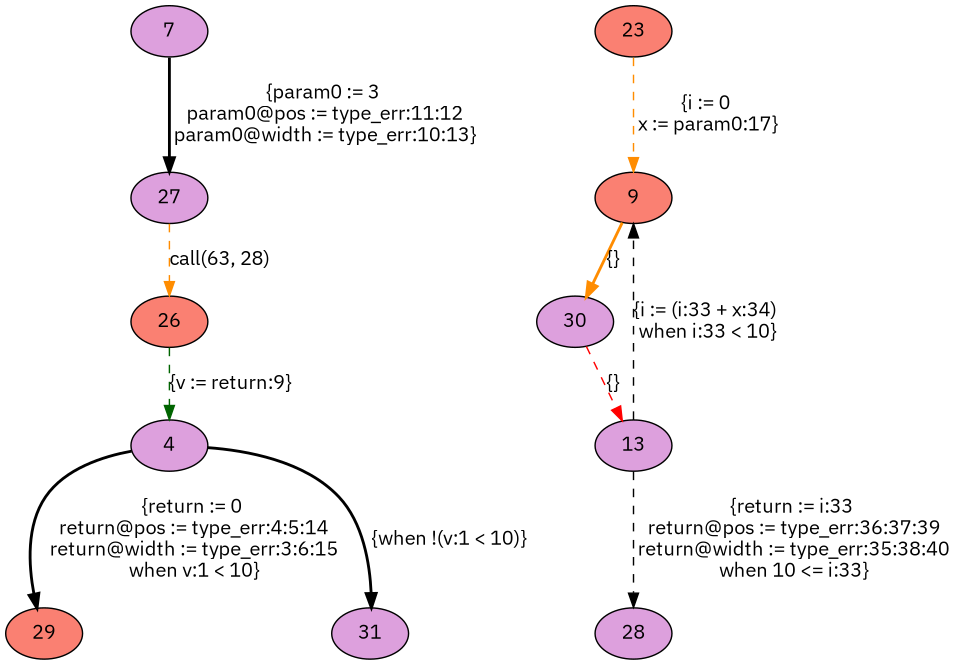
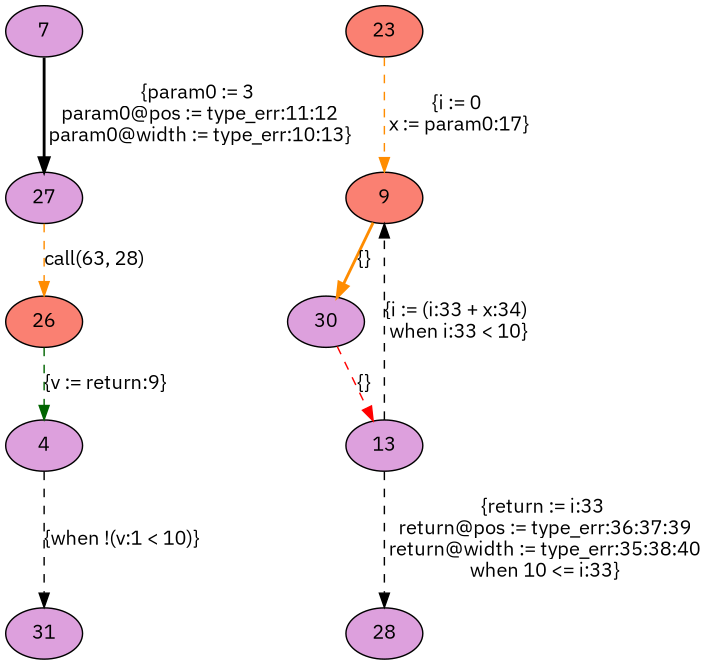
edge "4" -> "31": style bold -> dashed
node "29": removed
